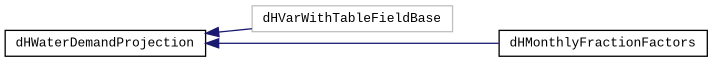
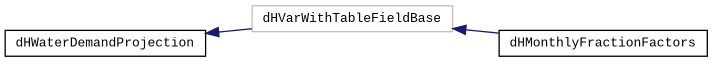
edge "dHMonthlyFractionFactors" -> "dHWaterDemandProjection": now "dHMonthlyFractionFactors" -> "dHVarWithTableFieldBase"
